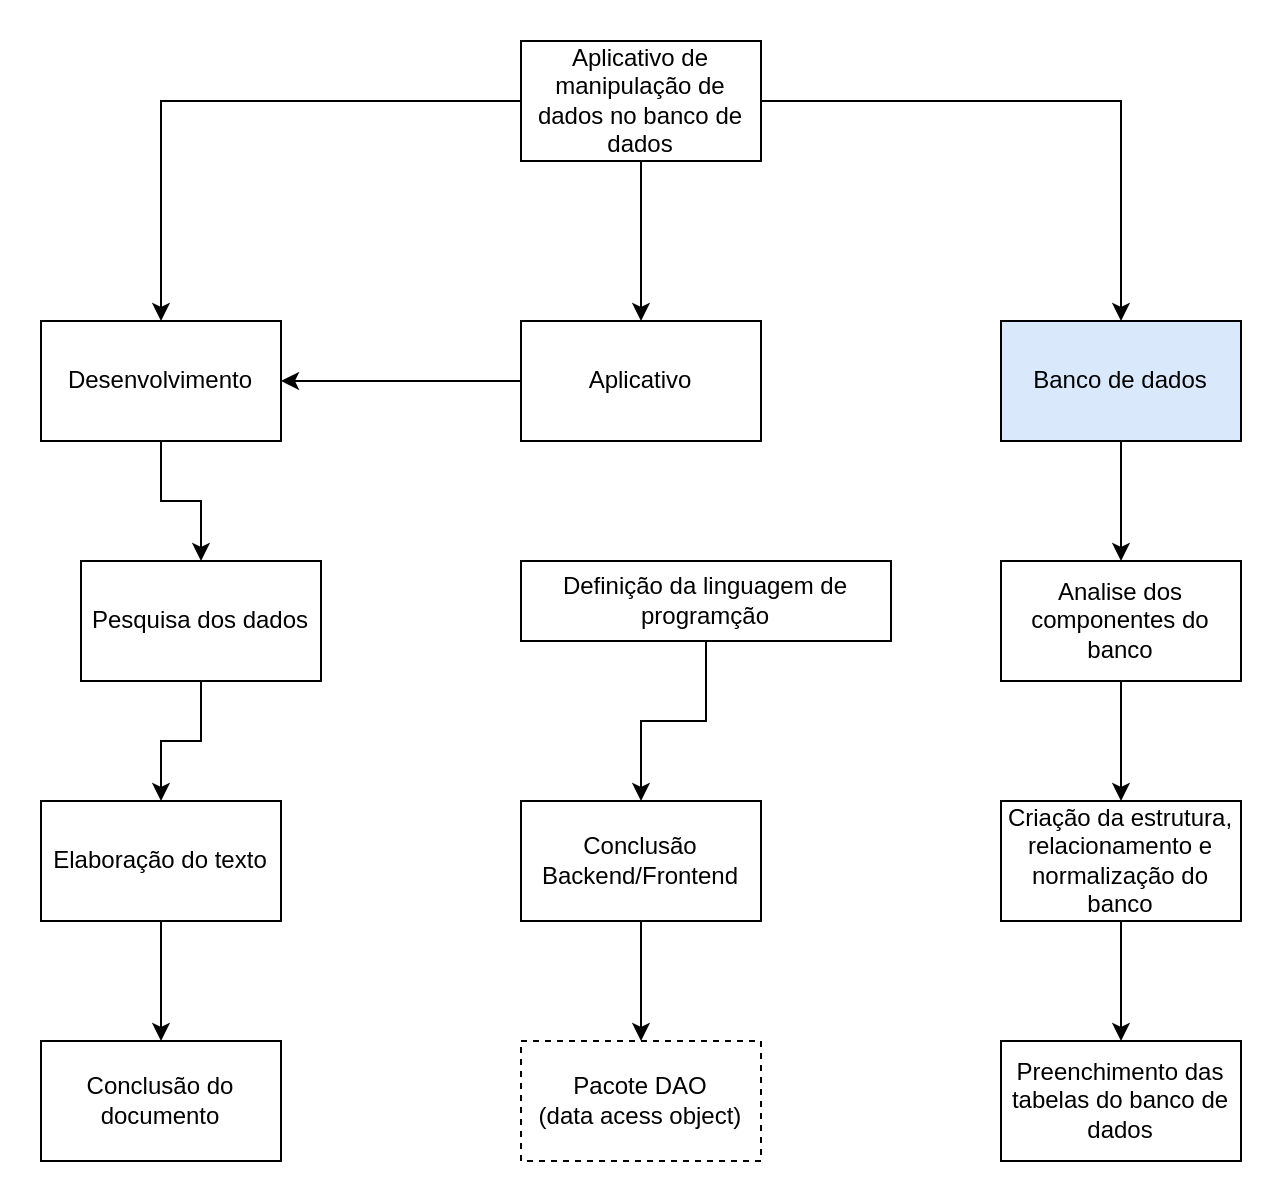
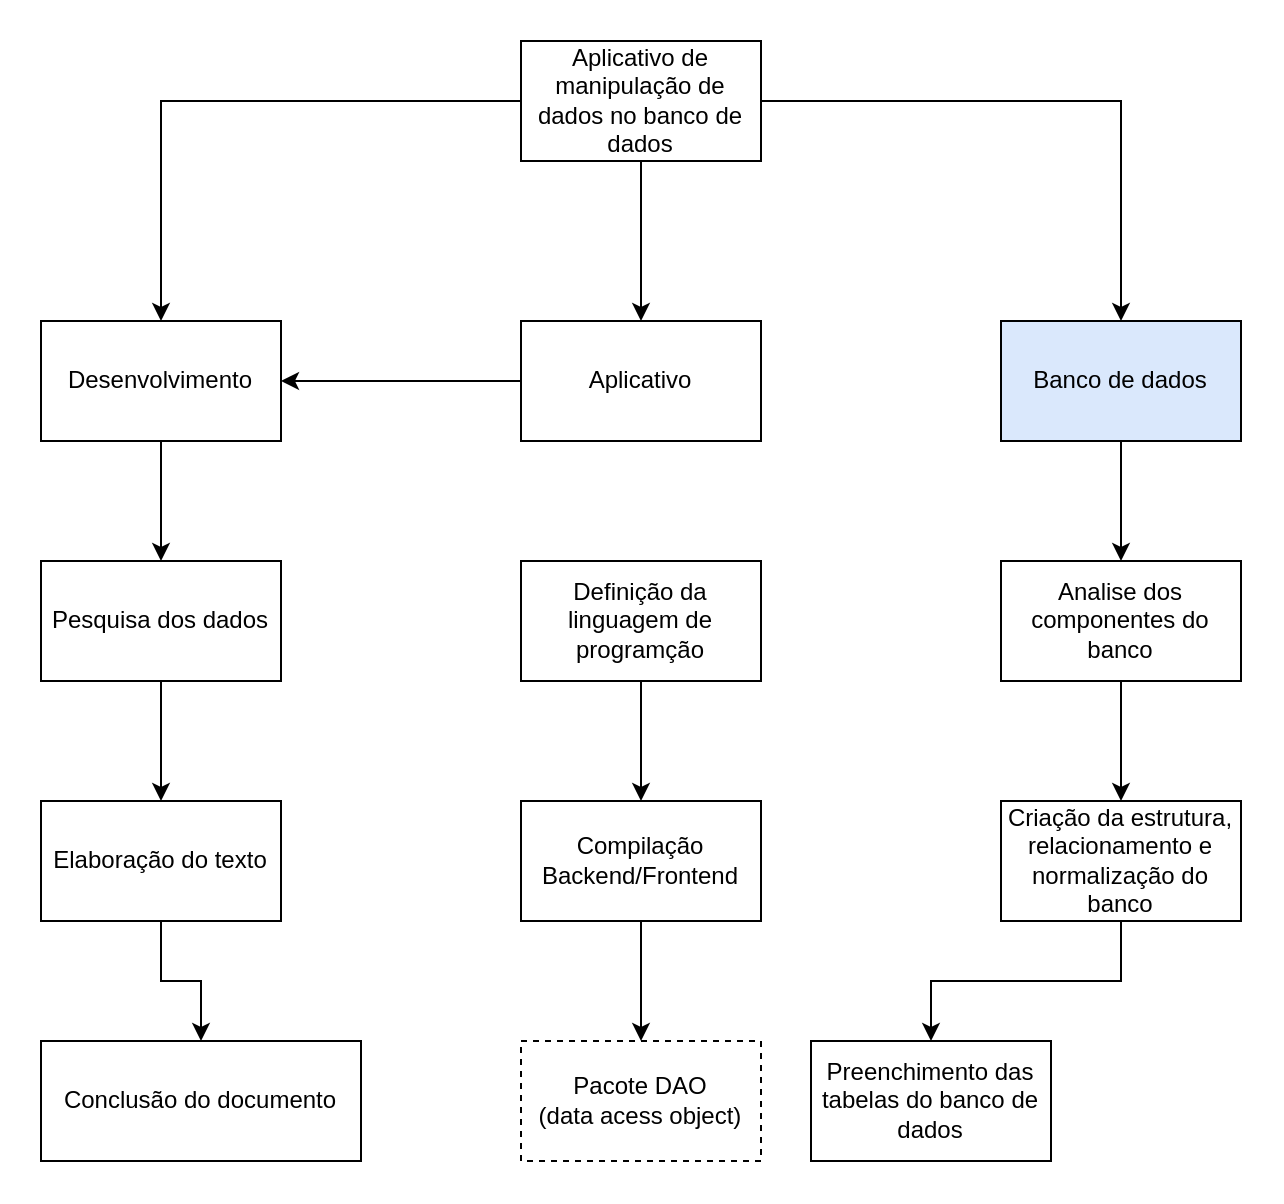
node "Definição da linguagem de programção": size 370x80 -> 240x120
node "Pesquisa dos dados": moved (201, 621) -> (161, 621)
node "Conclusão Backend/Frontend": label "Conclusão Backend/Frontend" -> "Compilação Backend/Frontend"
node "Conclusão do documento": size 240x120 -> 320x120
node "Preenchimento das tabelas do banco de dados": moved (1121, 1101) -> (931, 1101)
